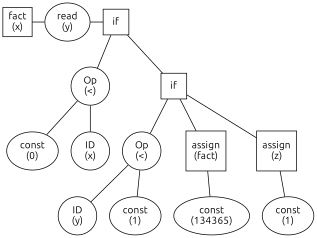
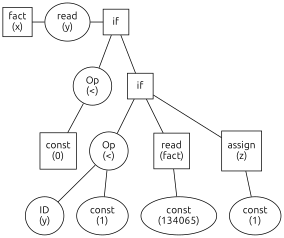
node "const (0)": shape ellipse -> square
node "ID (x)": removed
node "assign (fact)": label "assign (fact)" -> "read (fact)"
node "const (134365)": label "const (134365)" -> "const (134065)"
